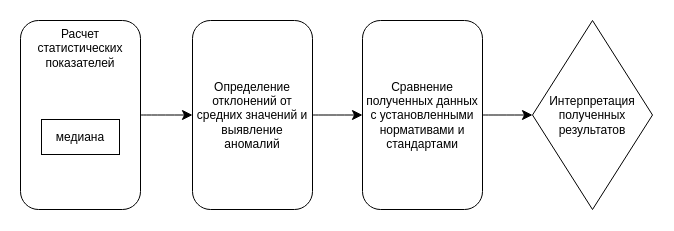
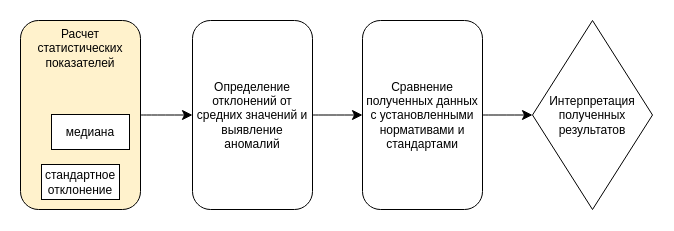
node "Расчет статистических показателей": fillcolor #ffffff -> #fff2cc
node "медиана": moved (81, 137) -> (91, 132)
node "стандартное отклонение": added
